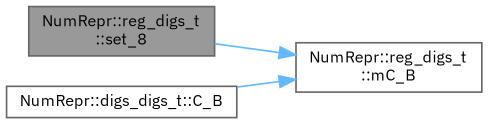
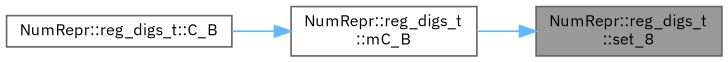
edge "NumRepr::reg_digs_t ::set_8" -> "NumRepr::reg_digs_t ::mC_B": reversed
node "NumRepr::digs_digs_t::C_B": label "NumRepr::digs_digs_t::C_B" -> "NumRepr::reg_digs_t::C_B"
